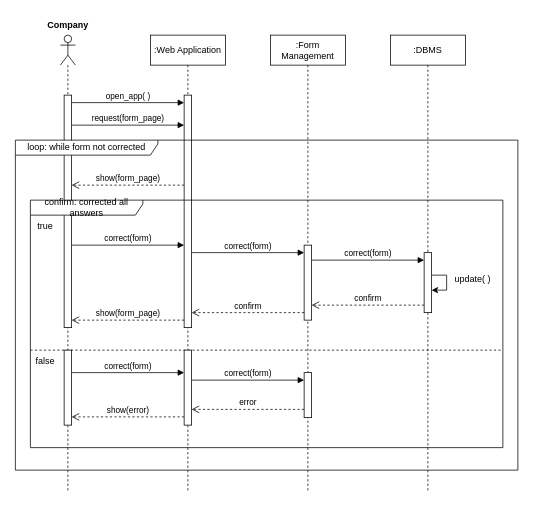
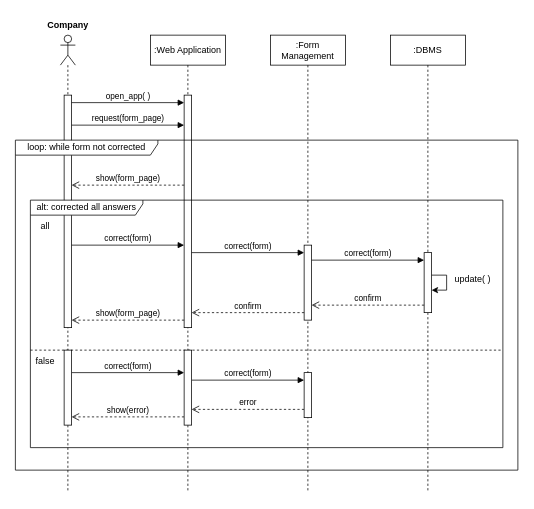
node "confirm: corrected all answers": label "confirm: corrected all answers" -> "alt: corrected all answers"
node "true": label "true" -> "all"
